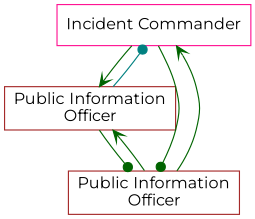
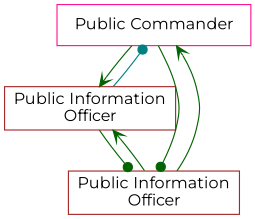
node "Incident Commander": label "Incident Commander" -> "Public Commander"
